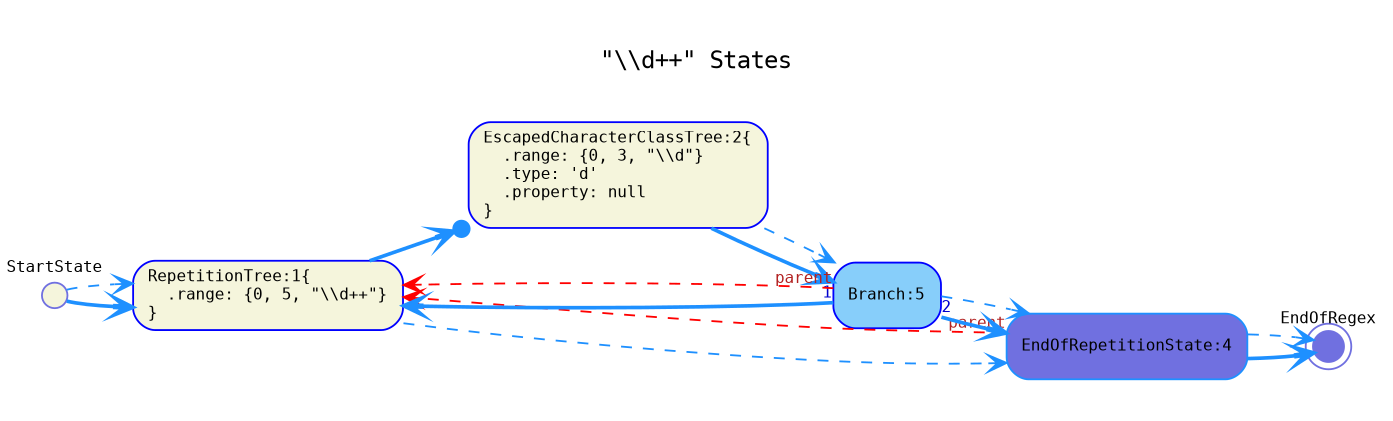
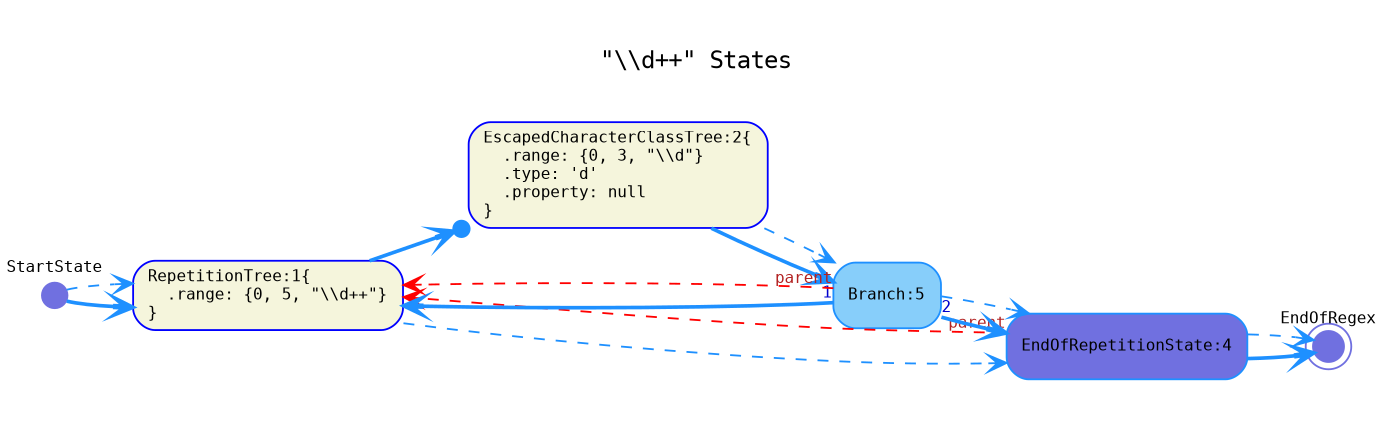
node "StartState": fillcolor Beige -> #7070e0
node "Branch:5": color Blue -> DodgerBlue
